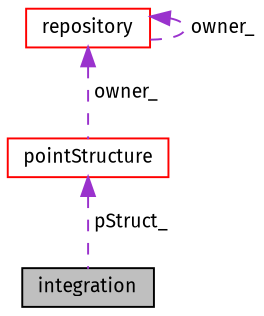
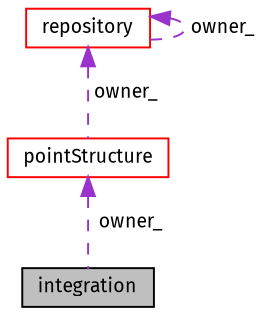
edge "integration" -> "pointStructure": label " pStruct_" -> " owner_"
